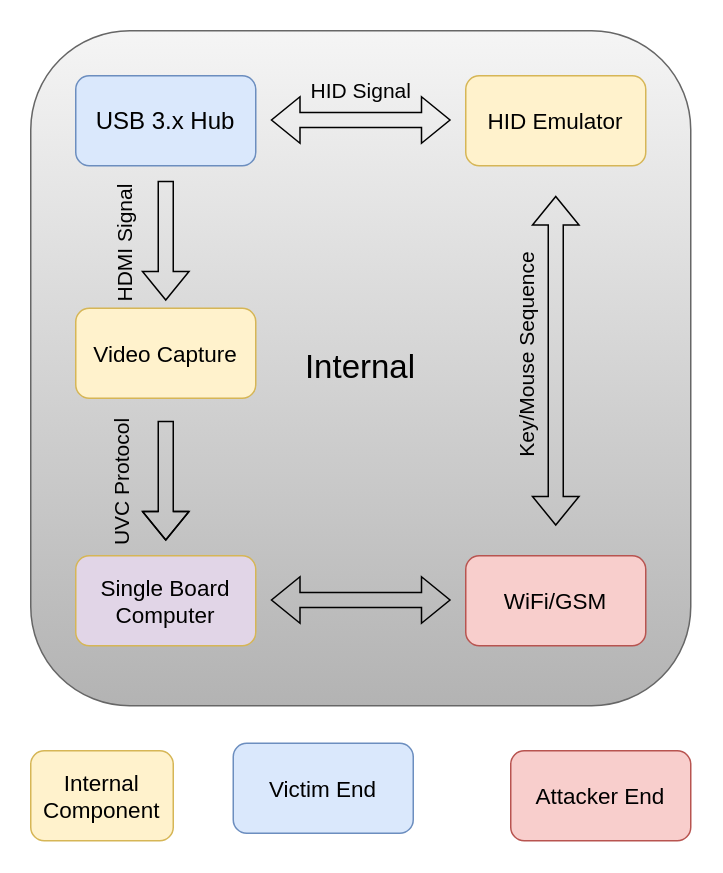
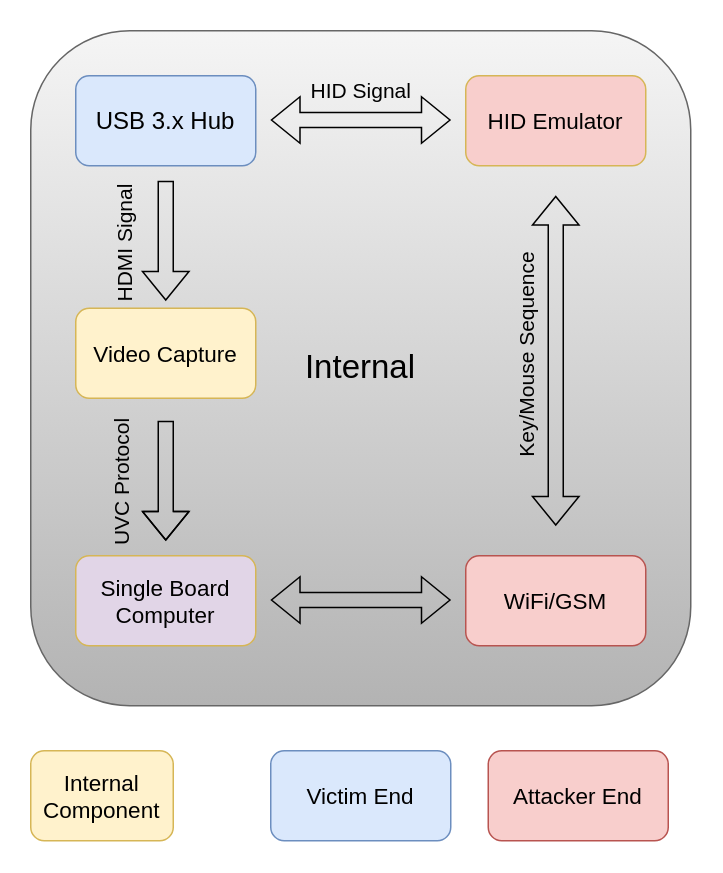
node "HID Emulator": fillcolor #fff2cc -> #f8cecc
node "Victim End": moved (323, 788) -> (361, 796)
node "Attacker End": moved (601, 796) -> (578, 796)
